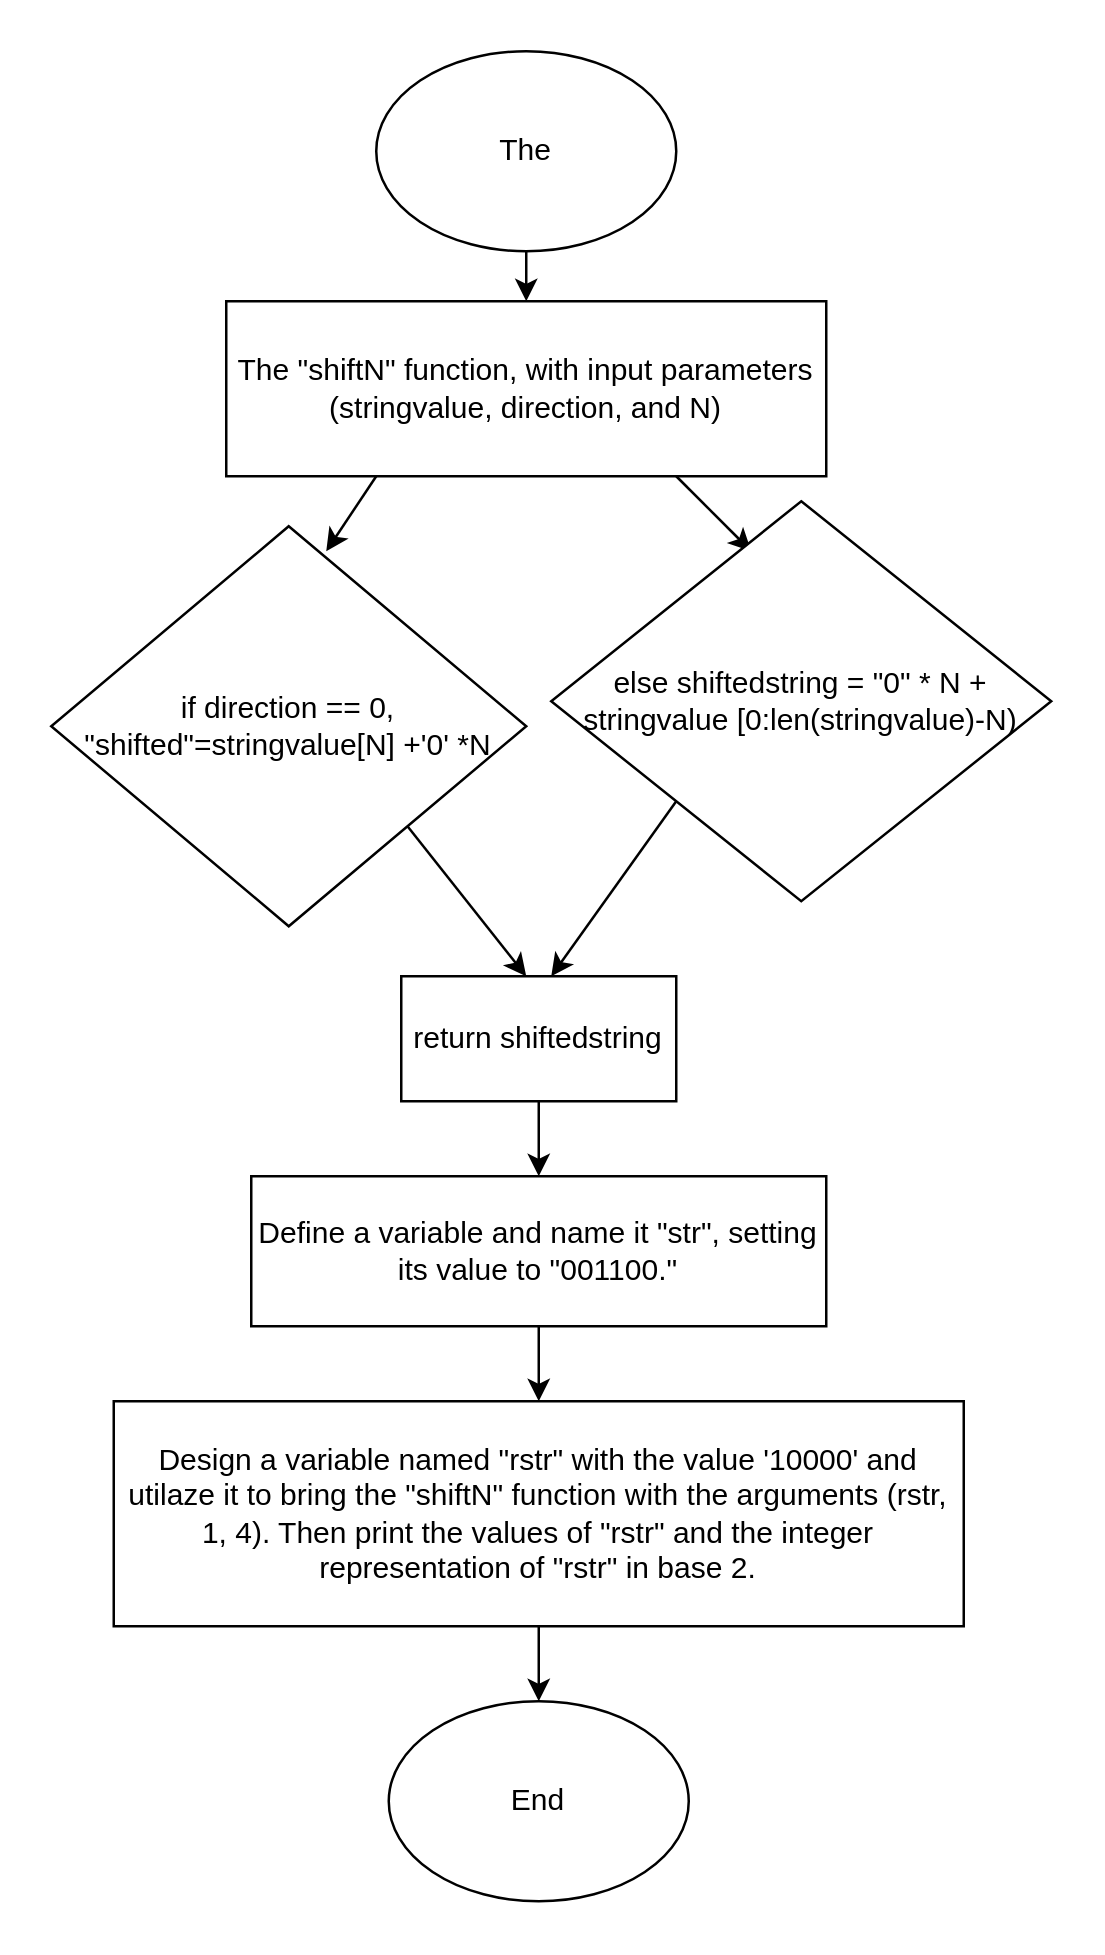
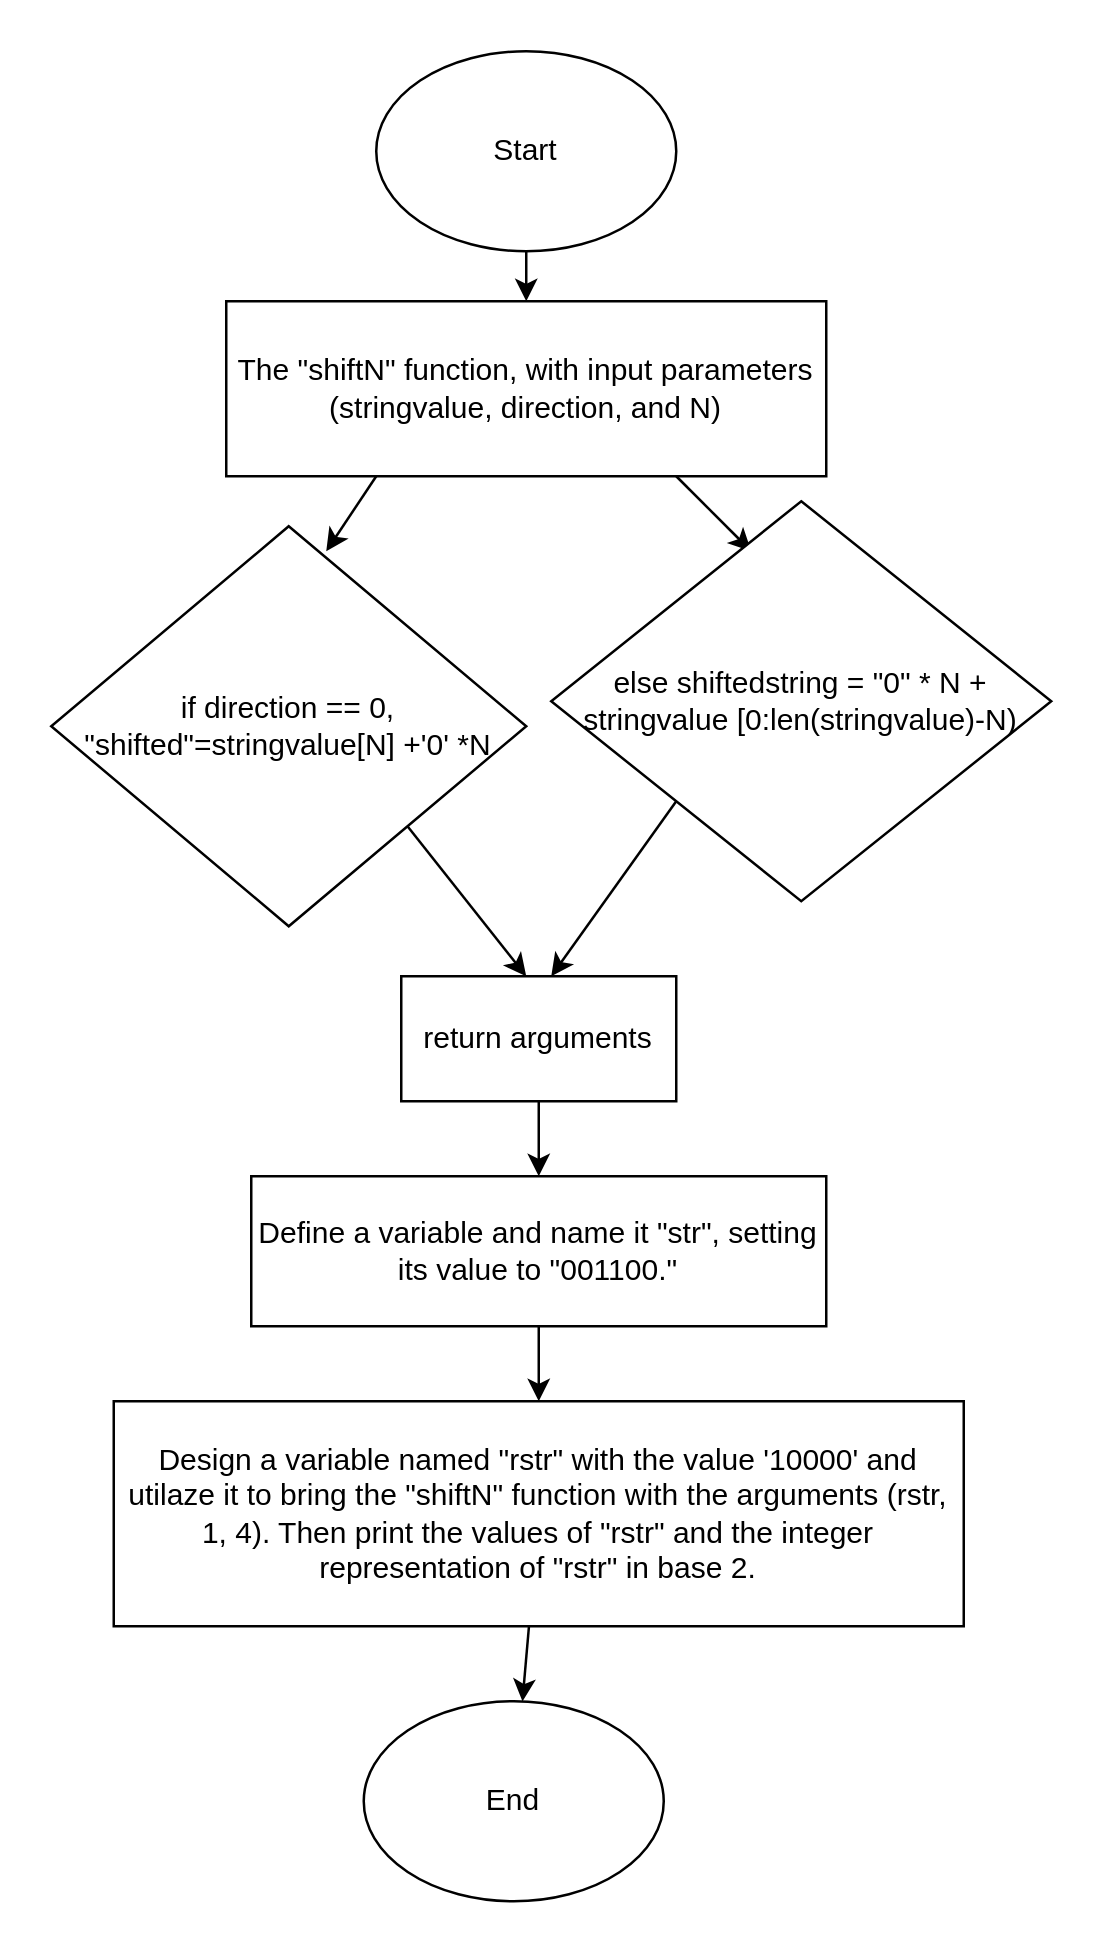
node "The": label "The" -> "Start"
node "return shiftedstring": label "return shiftedstring" -> "return arguments"
node "End": moved (539, 1801) -> (514, 1801)
